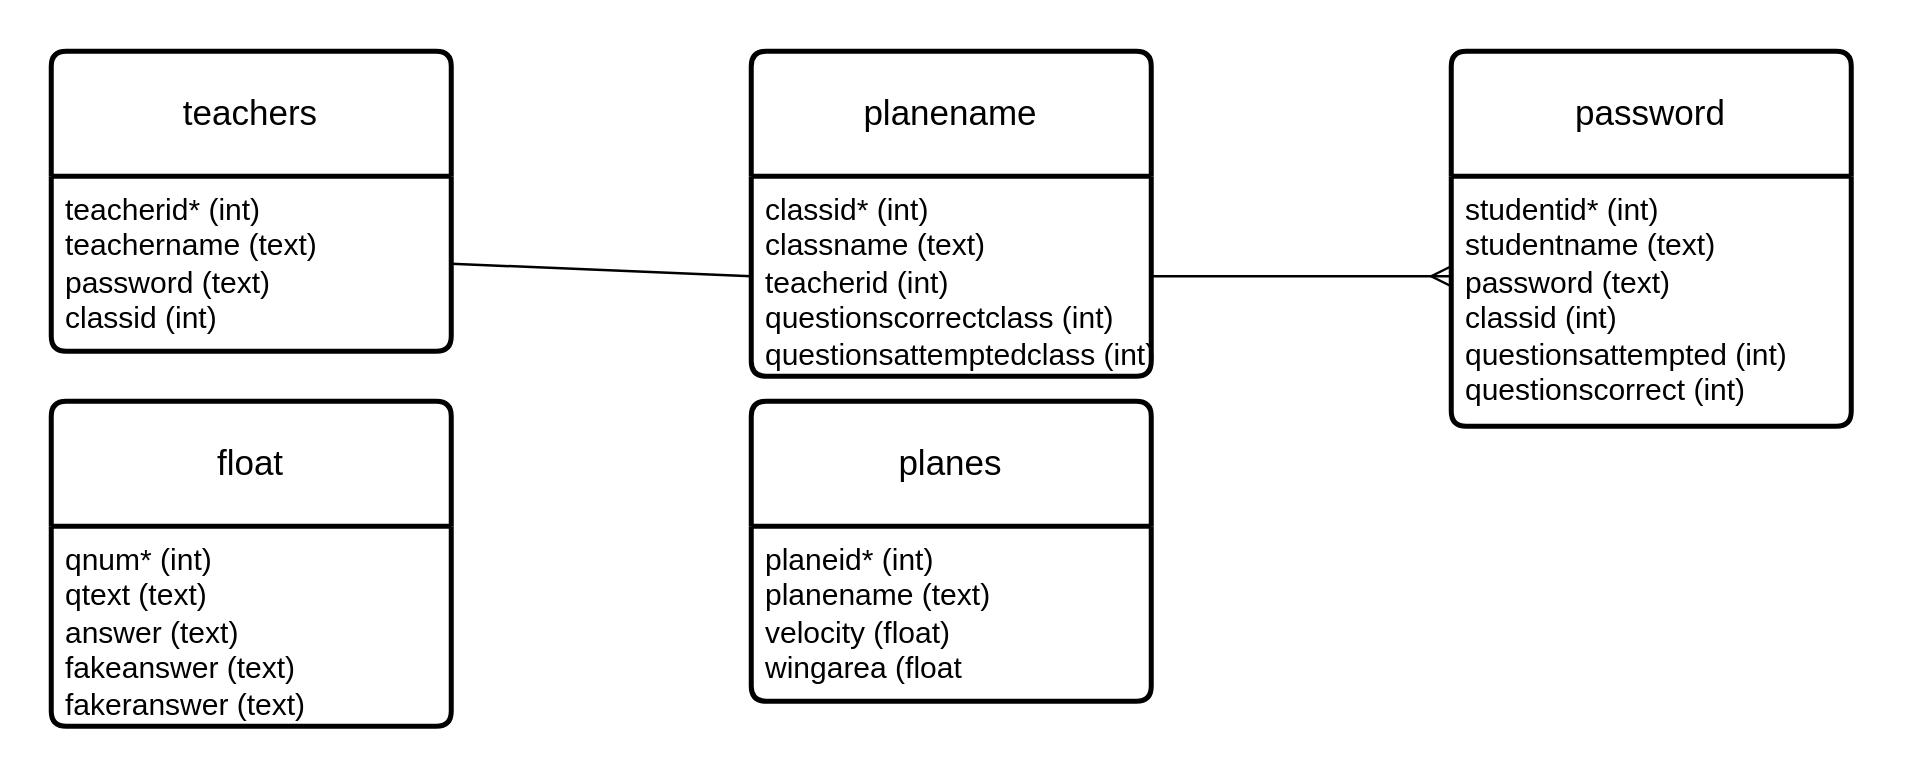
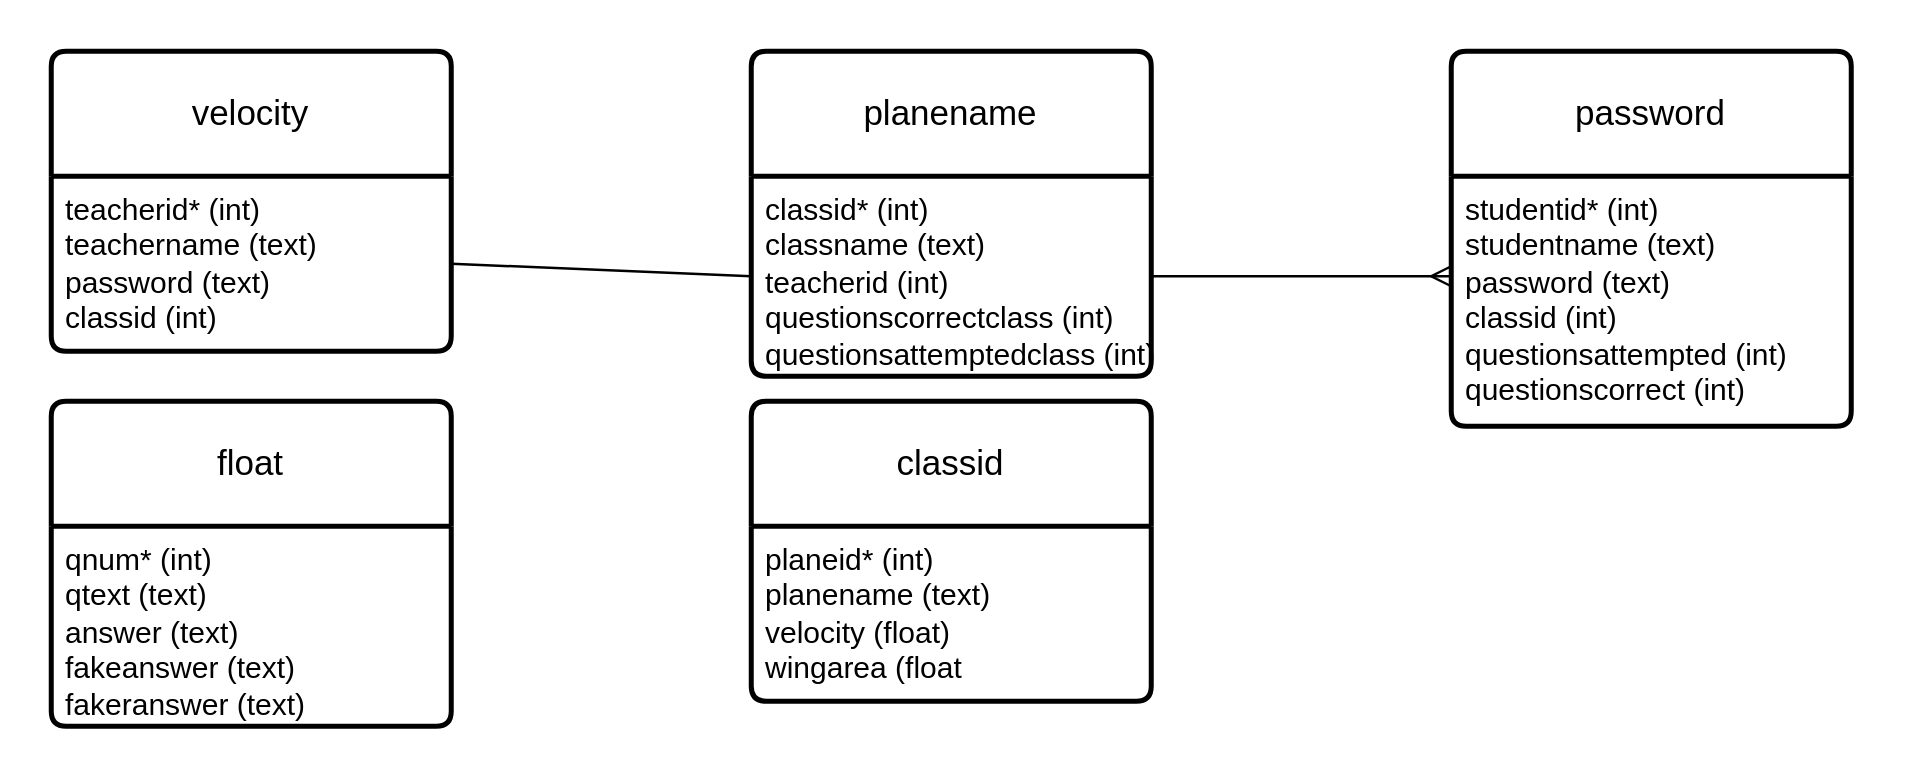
node "teachers": label "teachers" -> "velocity"
node "planes": label "planes" -> "classid"
